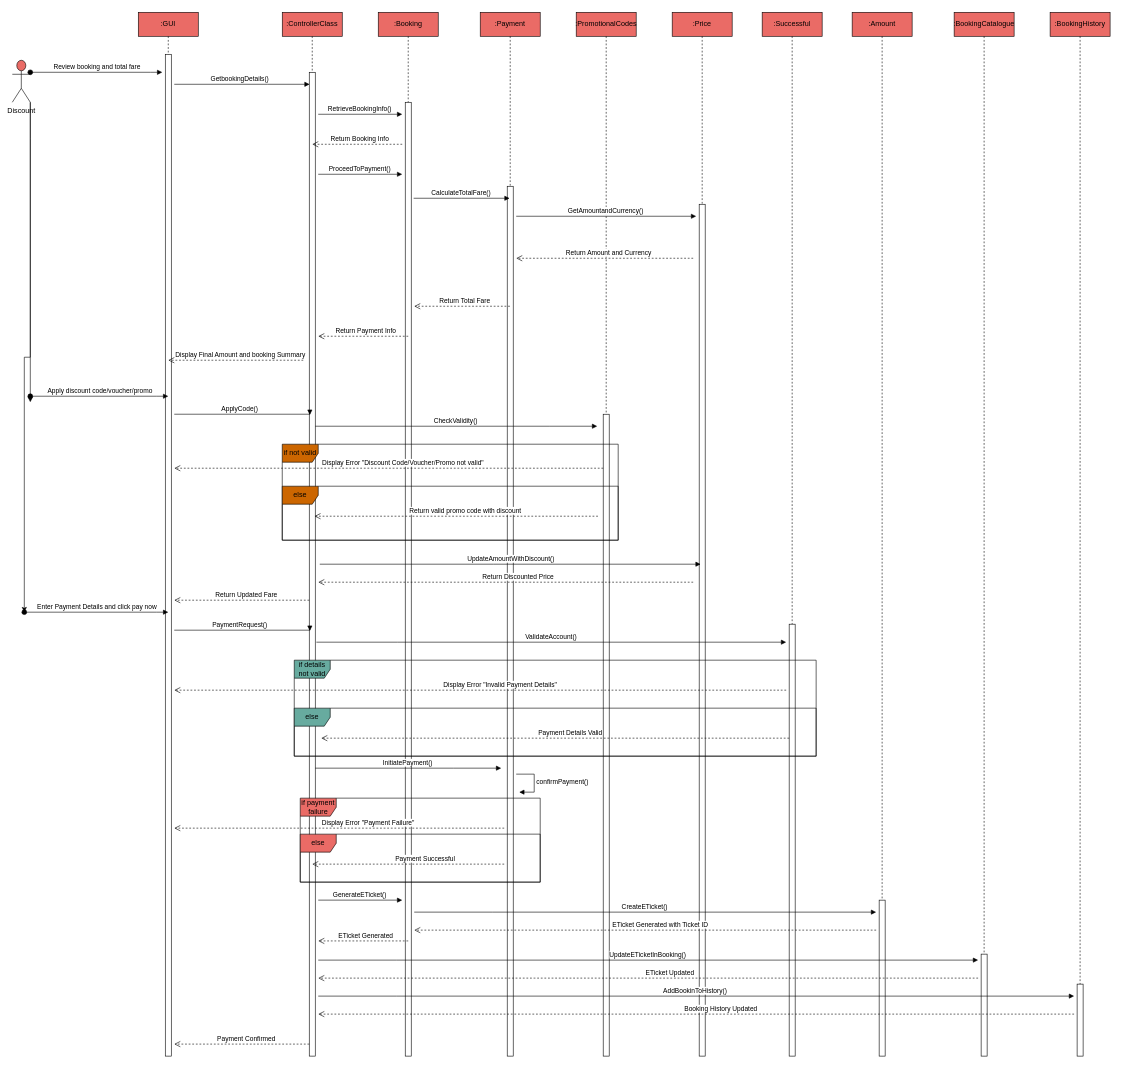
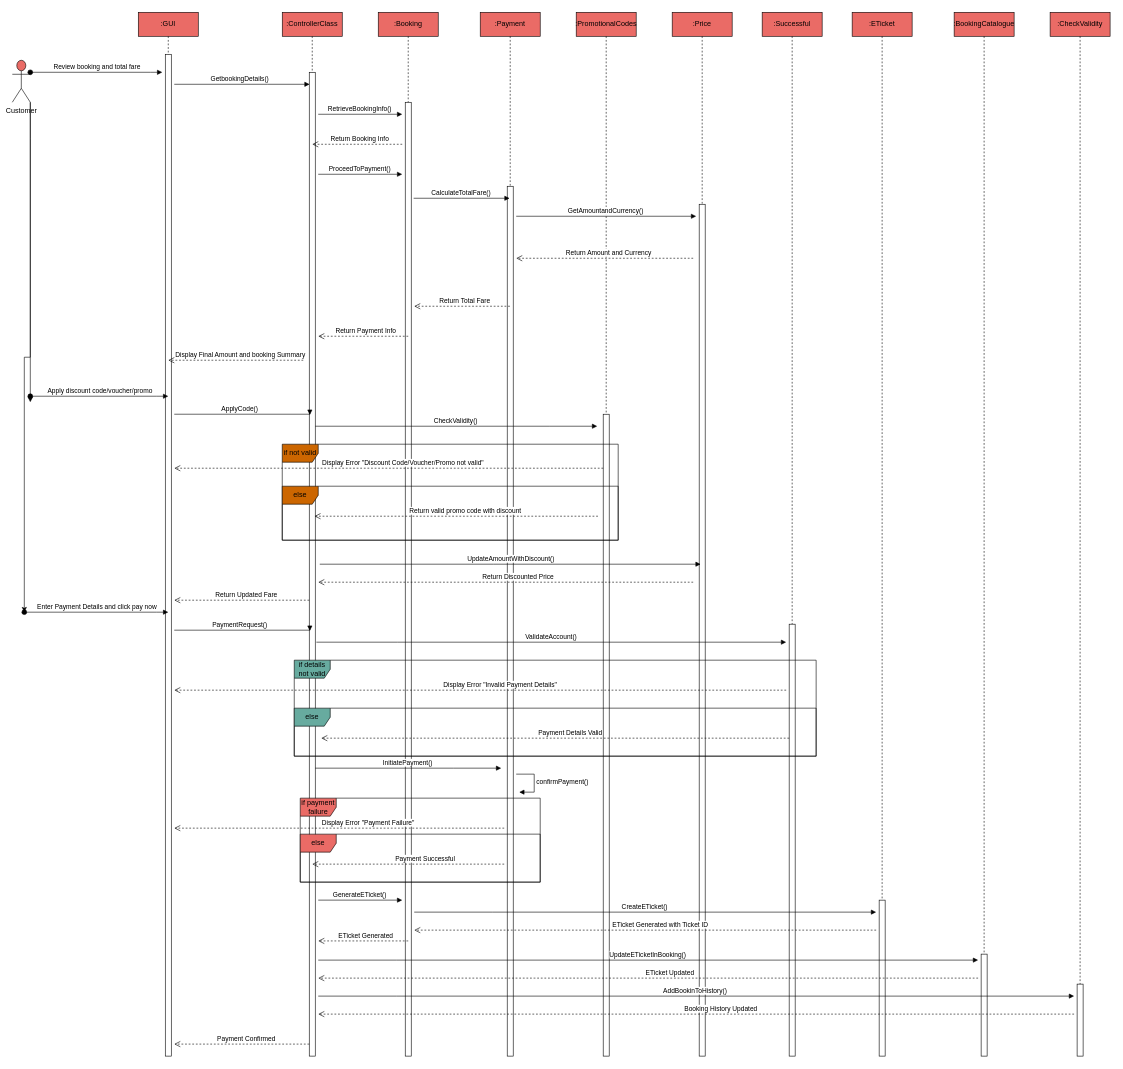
node ":Amount": label ":Amount" -> ":ETicket"
node ":BookingHistory": label ":BookingHistory" -> ":CheckValidity"
node "Discount": label "Discount" -> "Customer"
